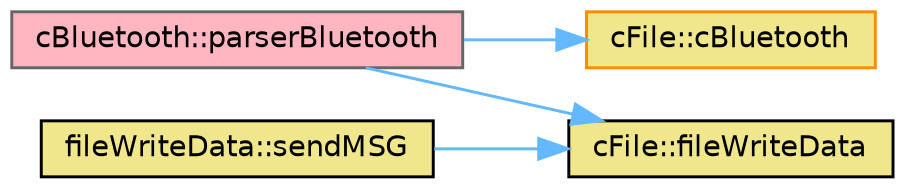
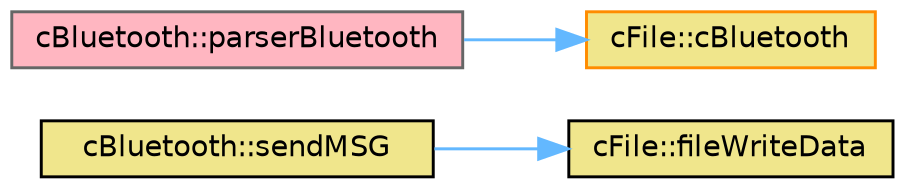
edge "cBluetooth::parserBluetooth" -> "cFile::fileWriteData": removed
node "fileWriteData::sendMSG": label "fileWriteData::sendMSG" -> "cBluetooth::sendMSG"
